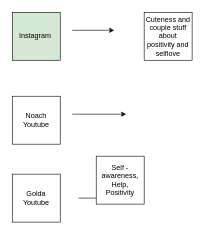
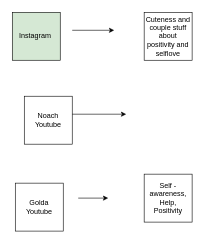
node "Noach Youtube": moved (36, 120) -> (48, 120)
node "Self -awareness, Help, Positivity": moved (120, 180) -> (168, 198)
node "Golda Youtube": moved (36, 198) -> (39, 207)
